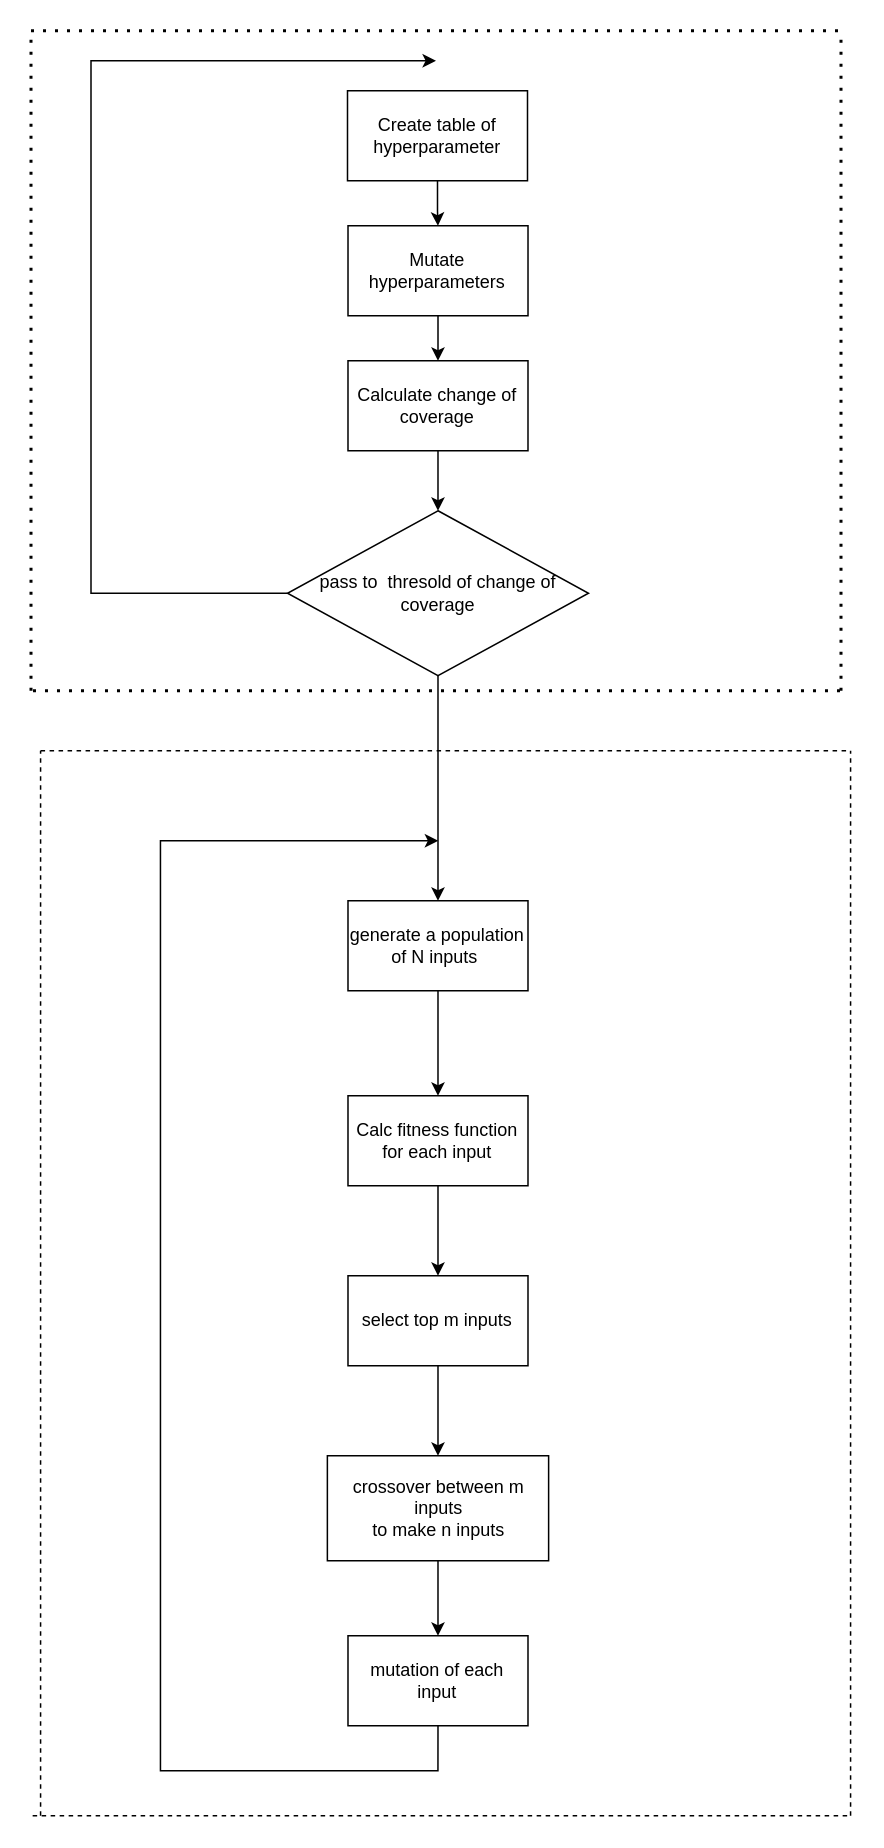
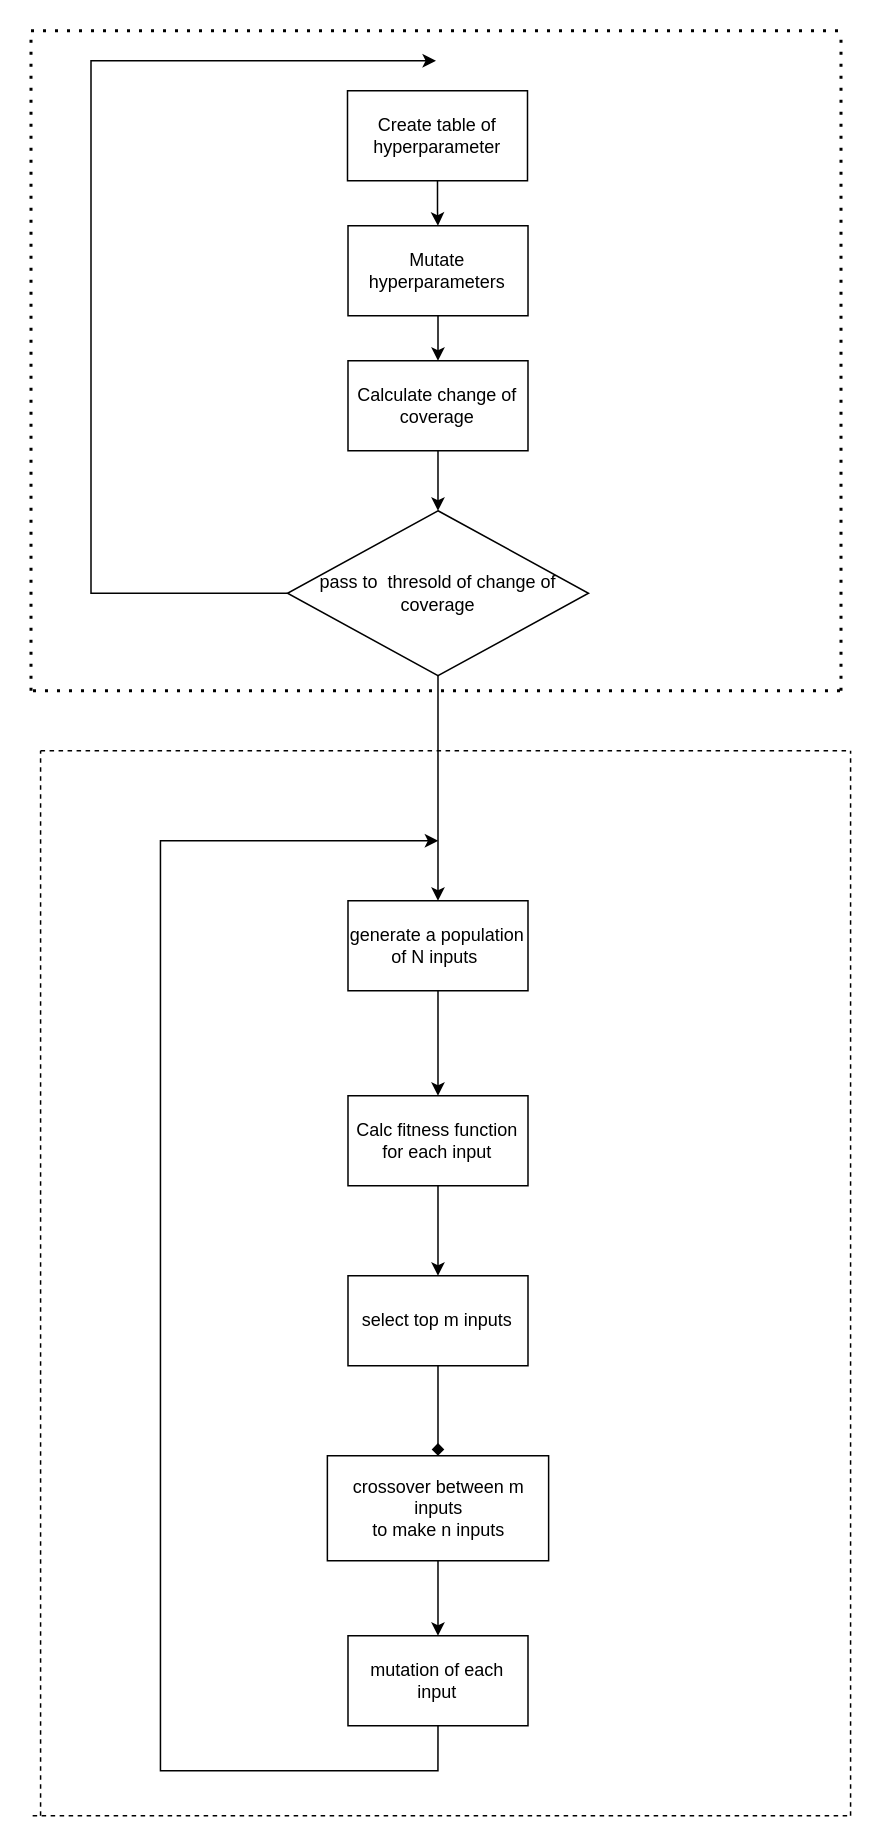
edge "select top m inputs" -> "crossover between m inputs to make n inputs": arrowhead classic -> diamond
